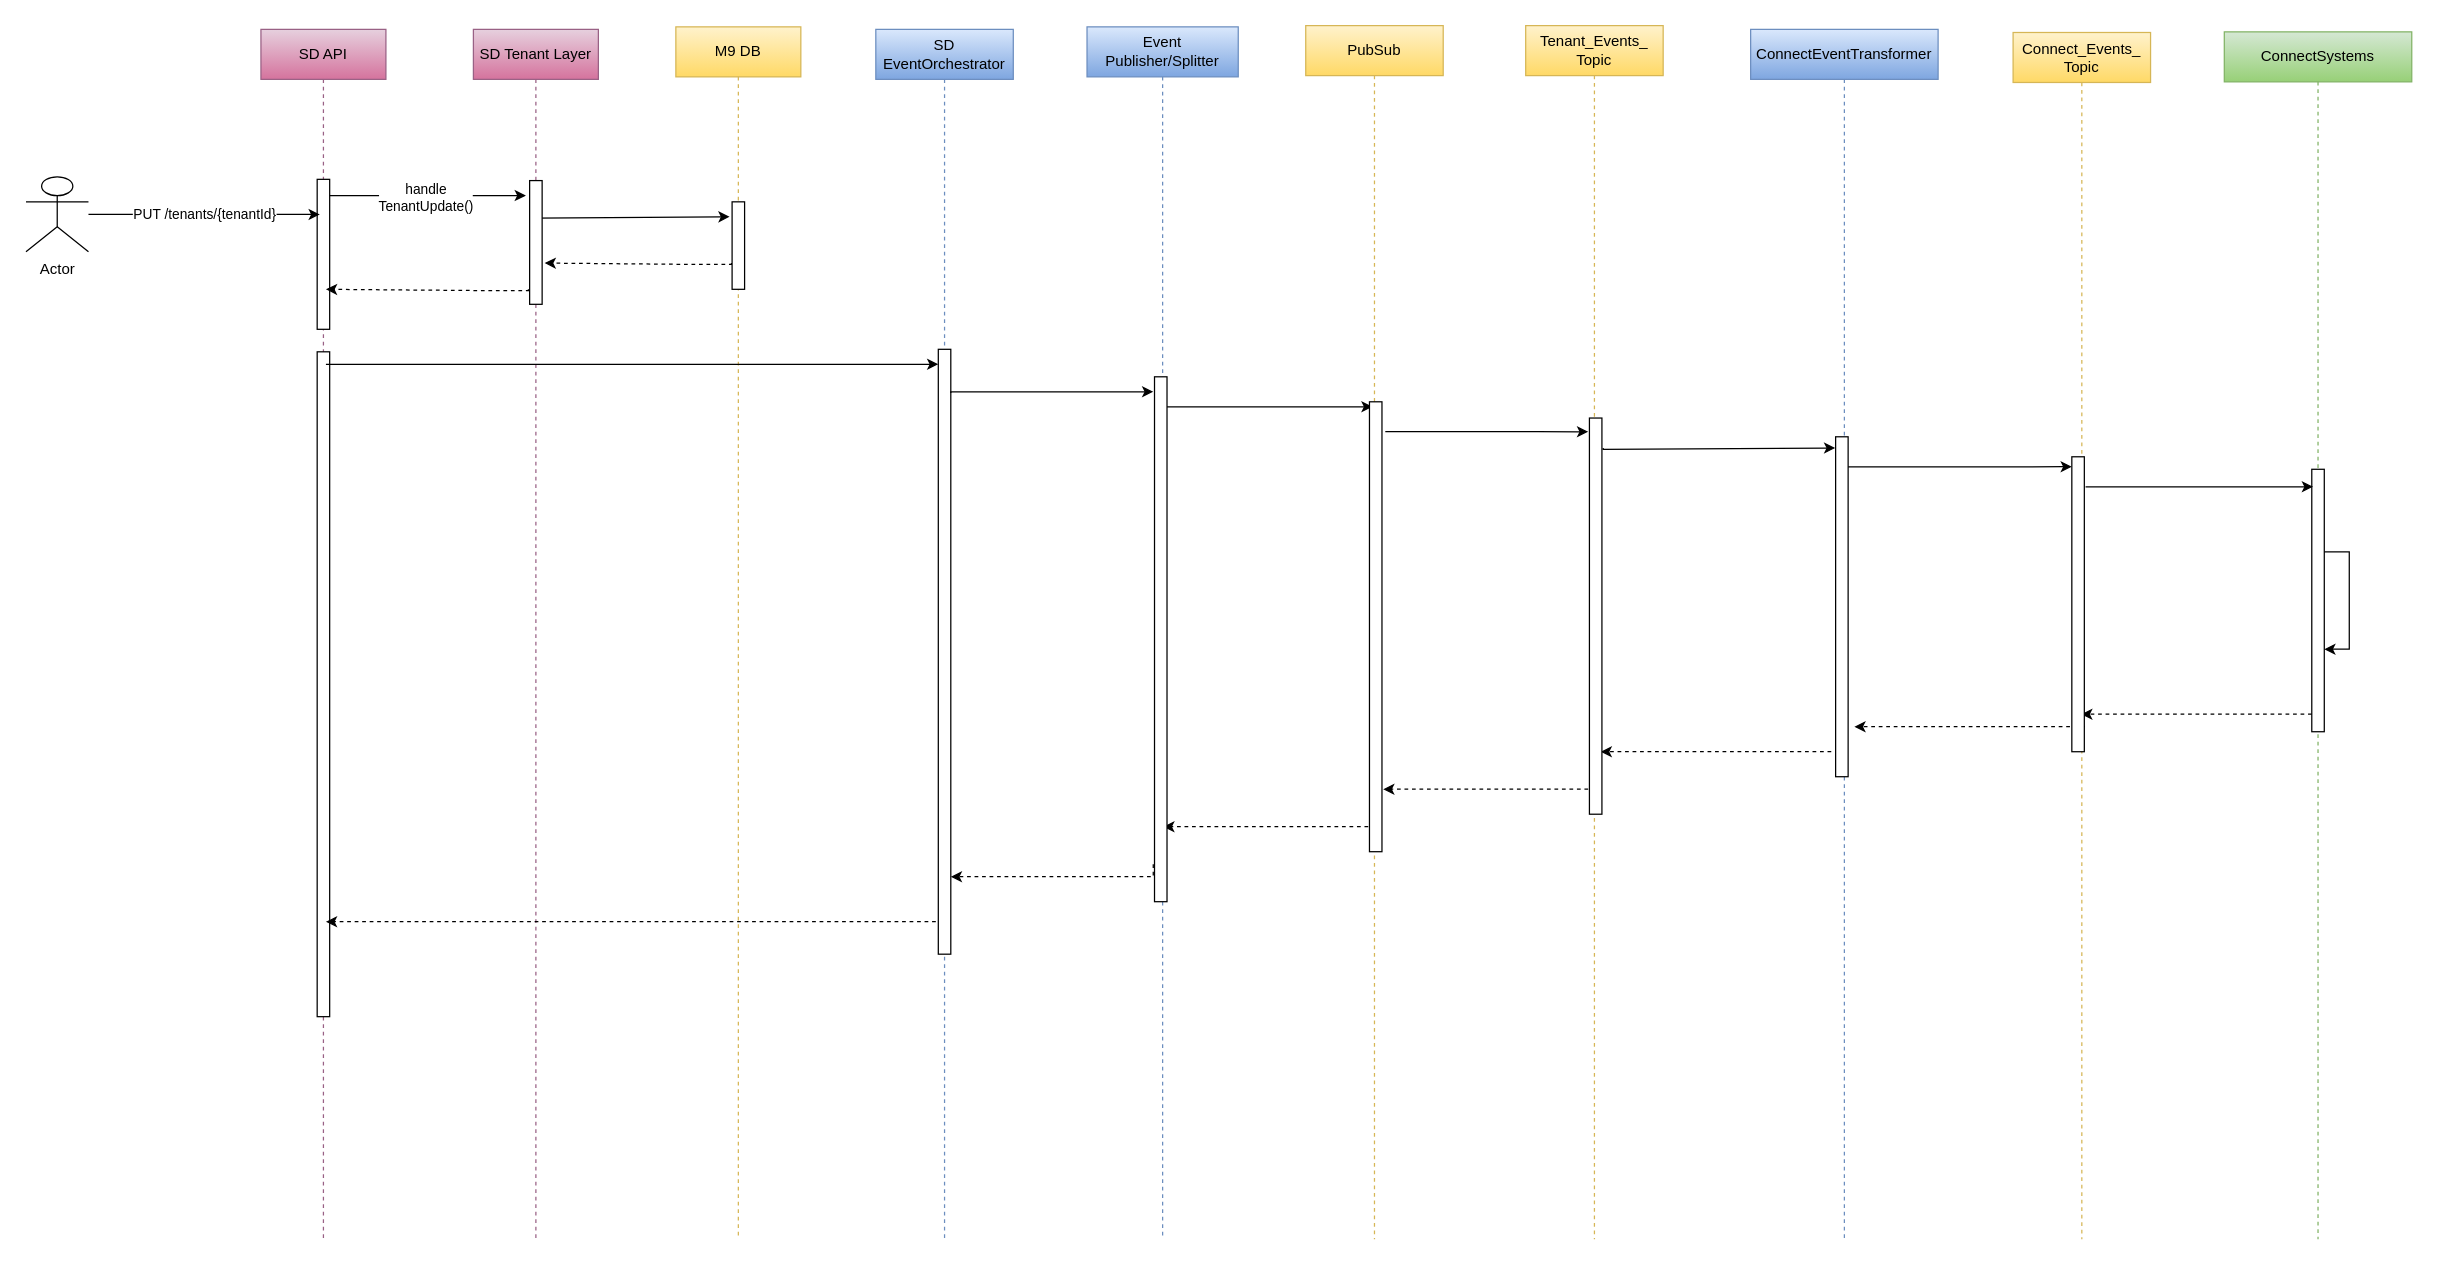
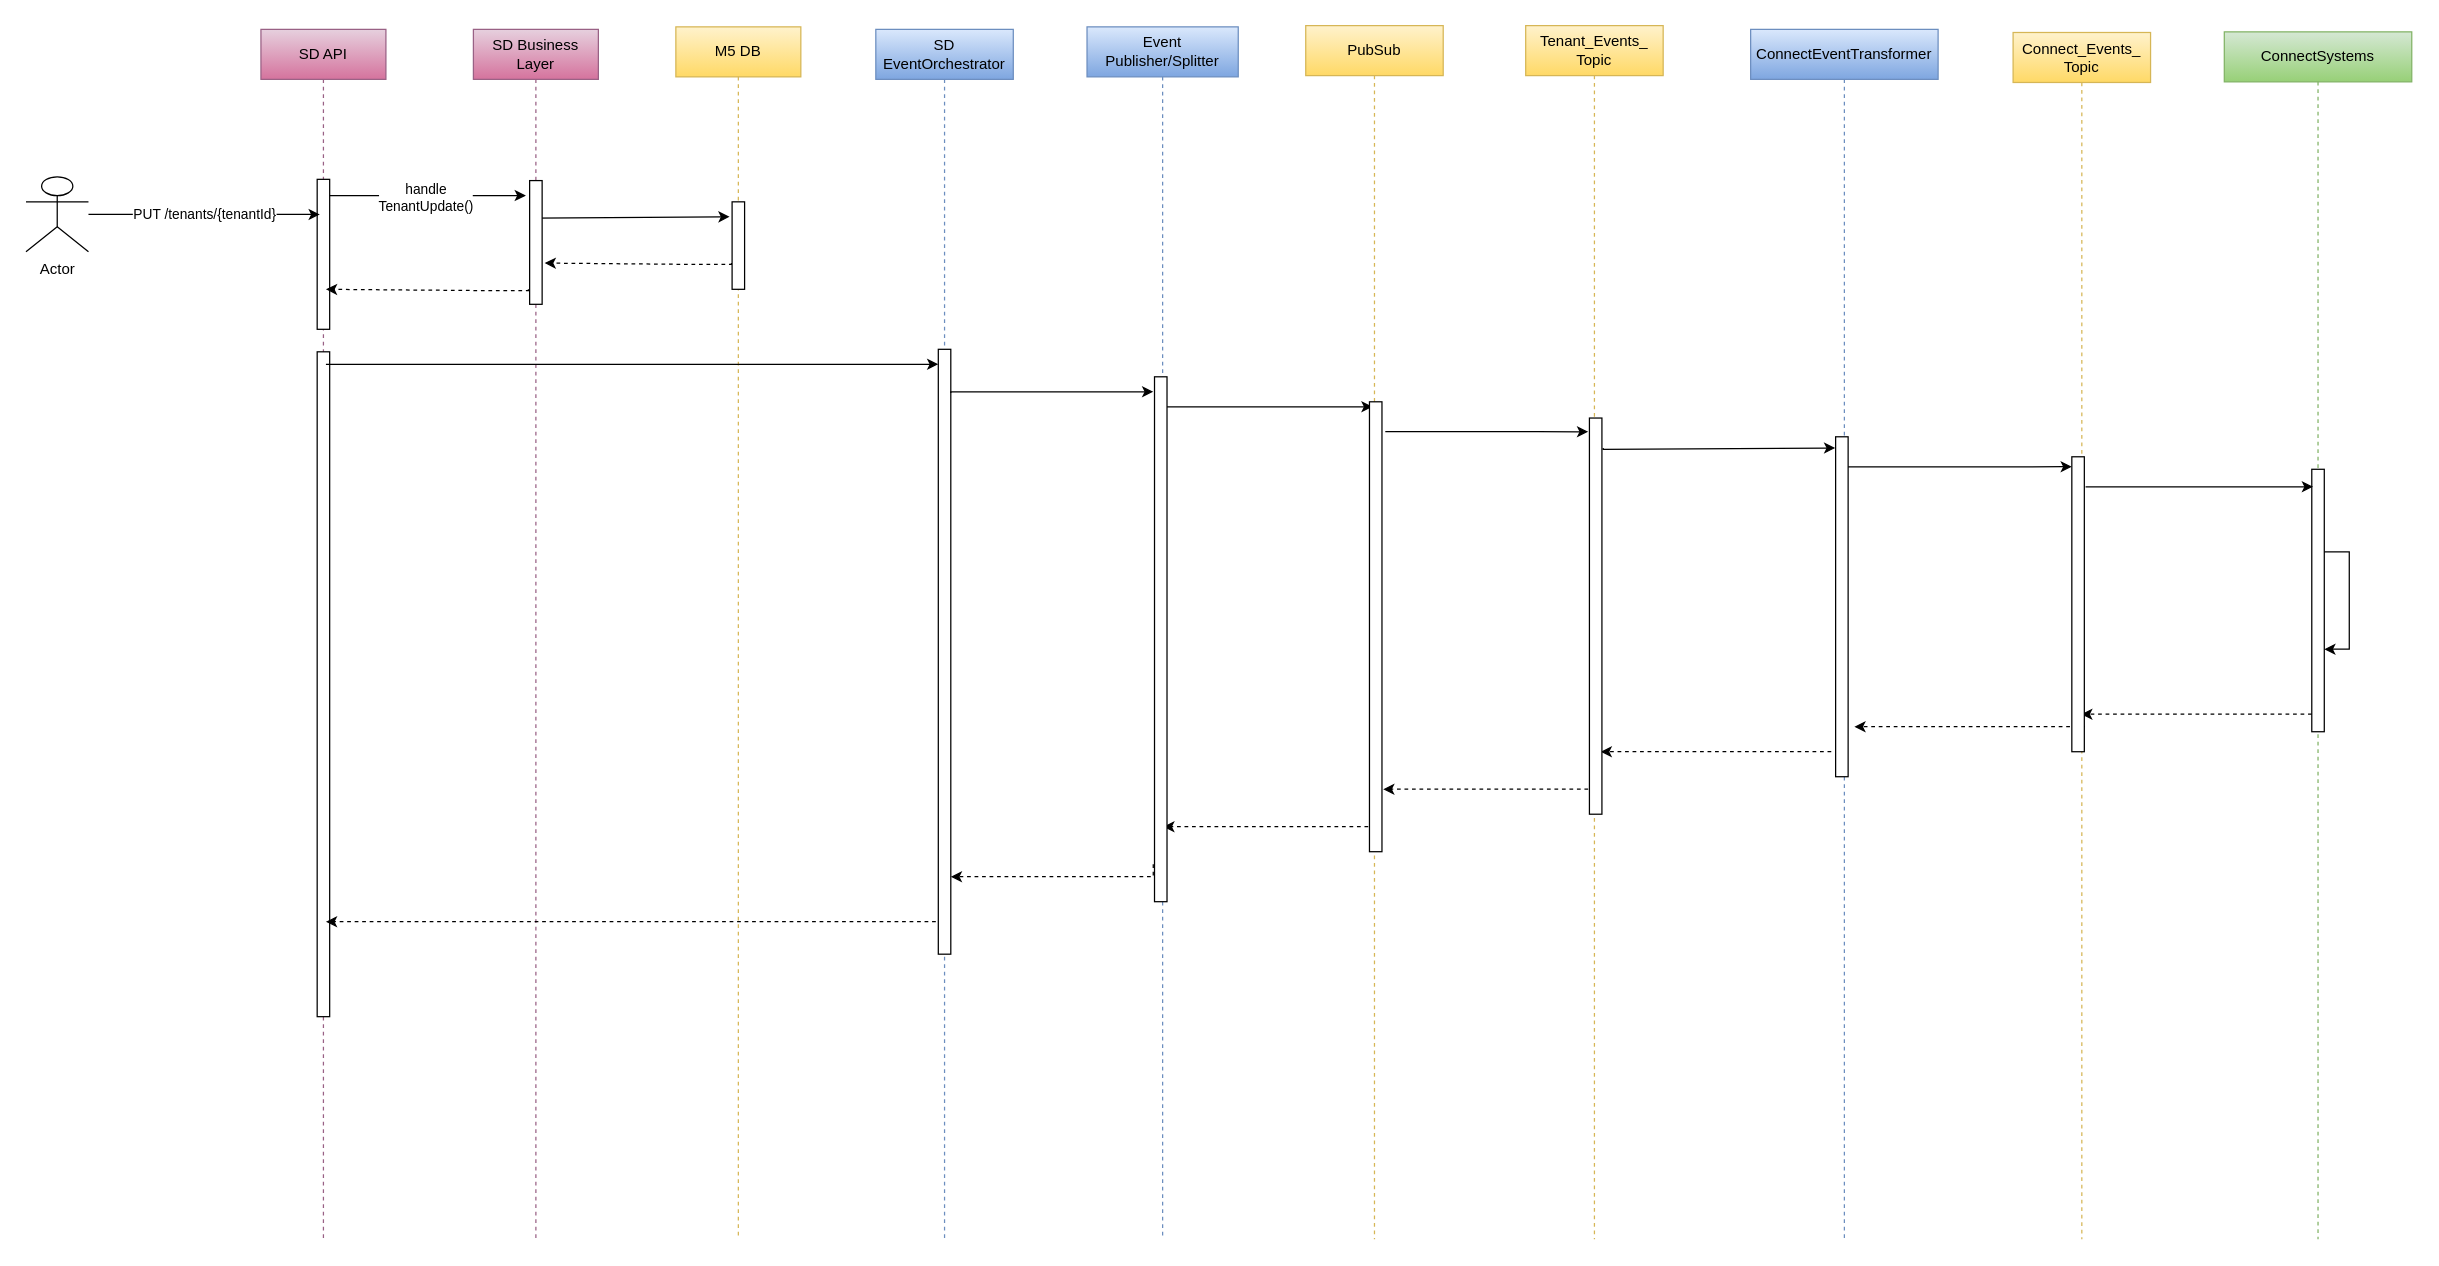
node "M9 DB": label "M9 DB" -> "M5 DB"
node "SD Tenant Layer": label "SD Tenant Layer" -> "SD Business Layer"
